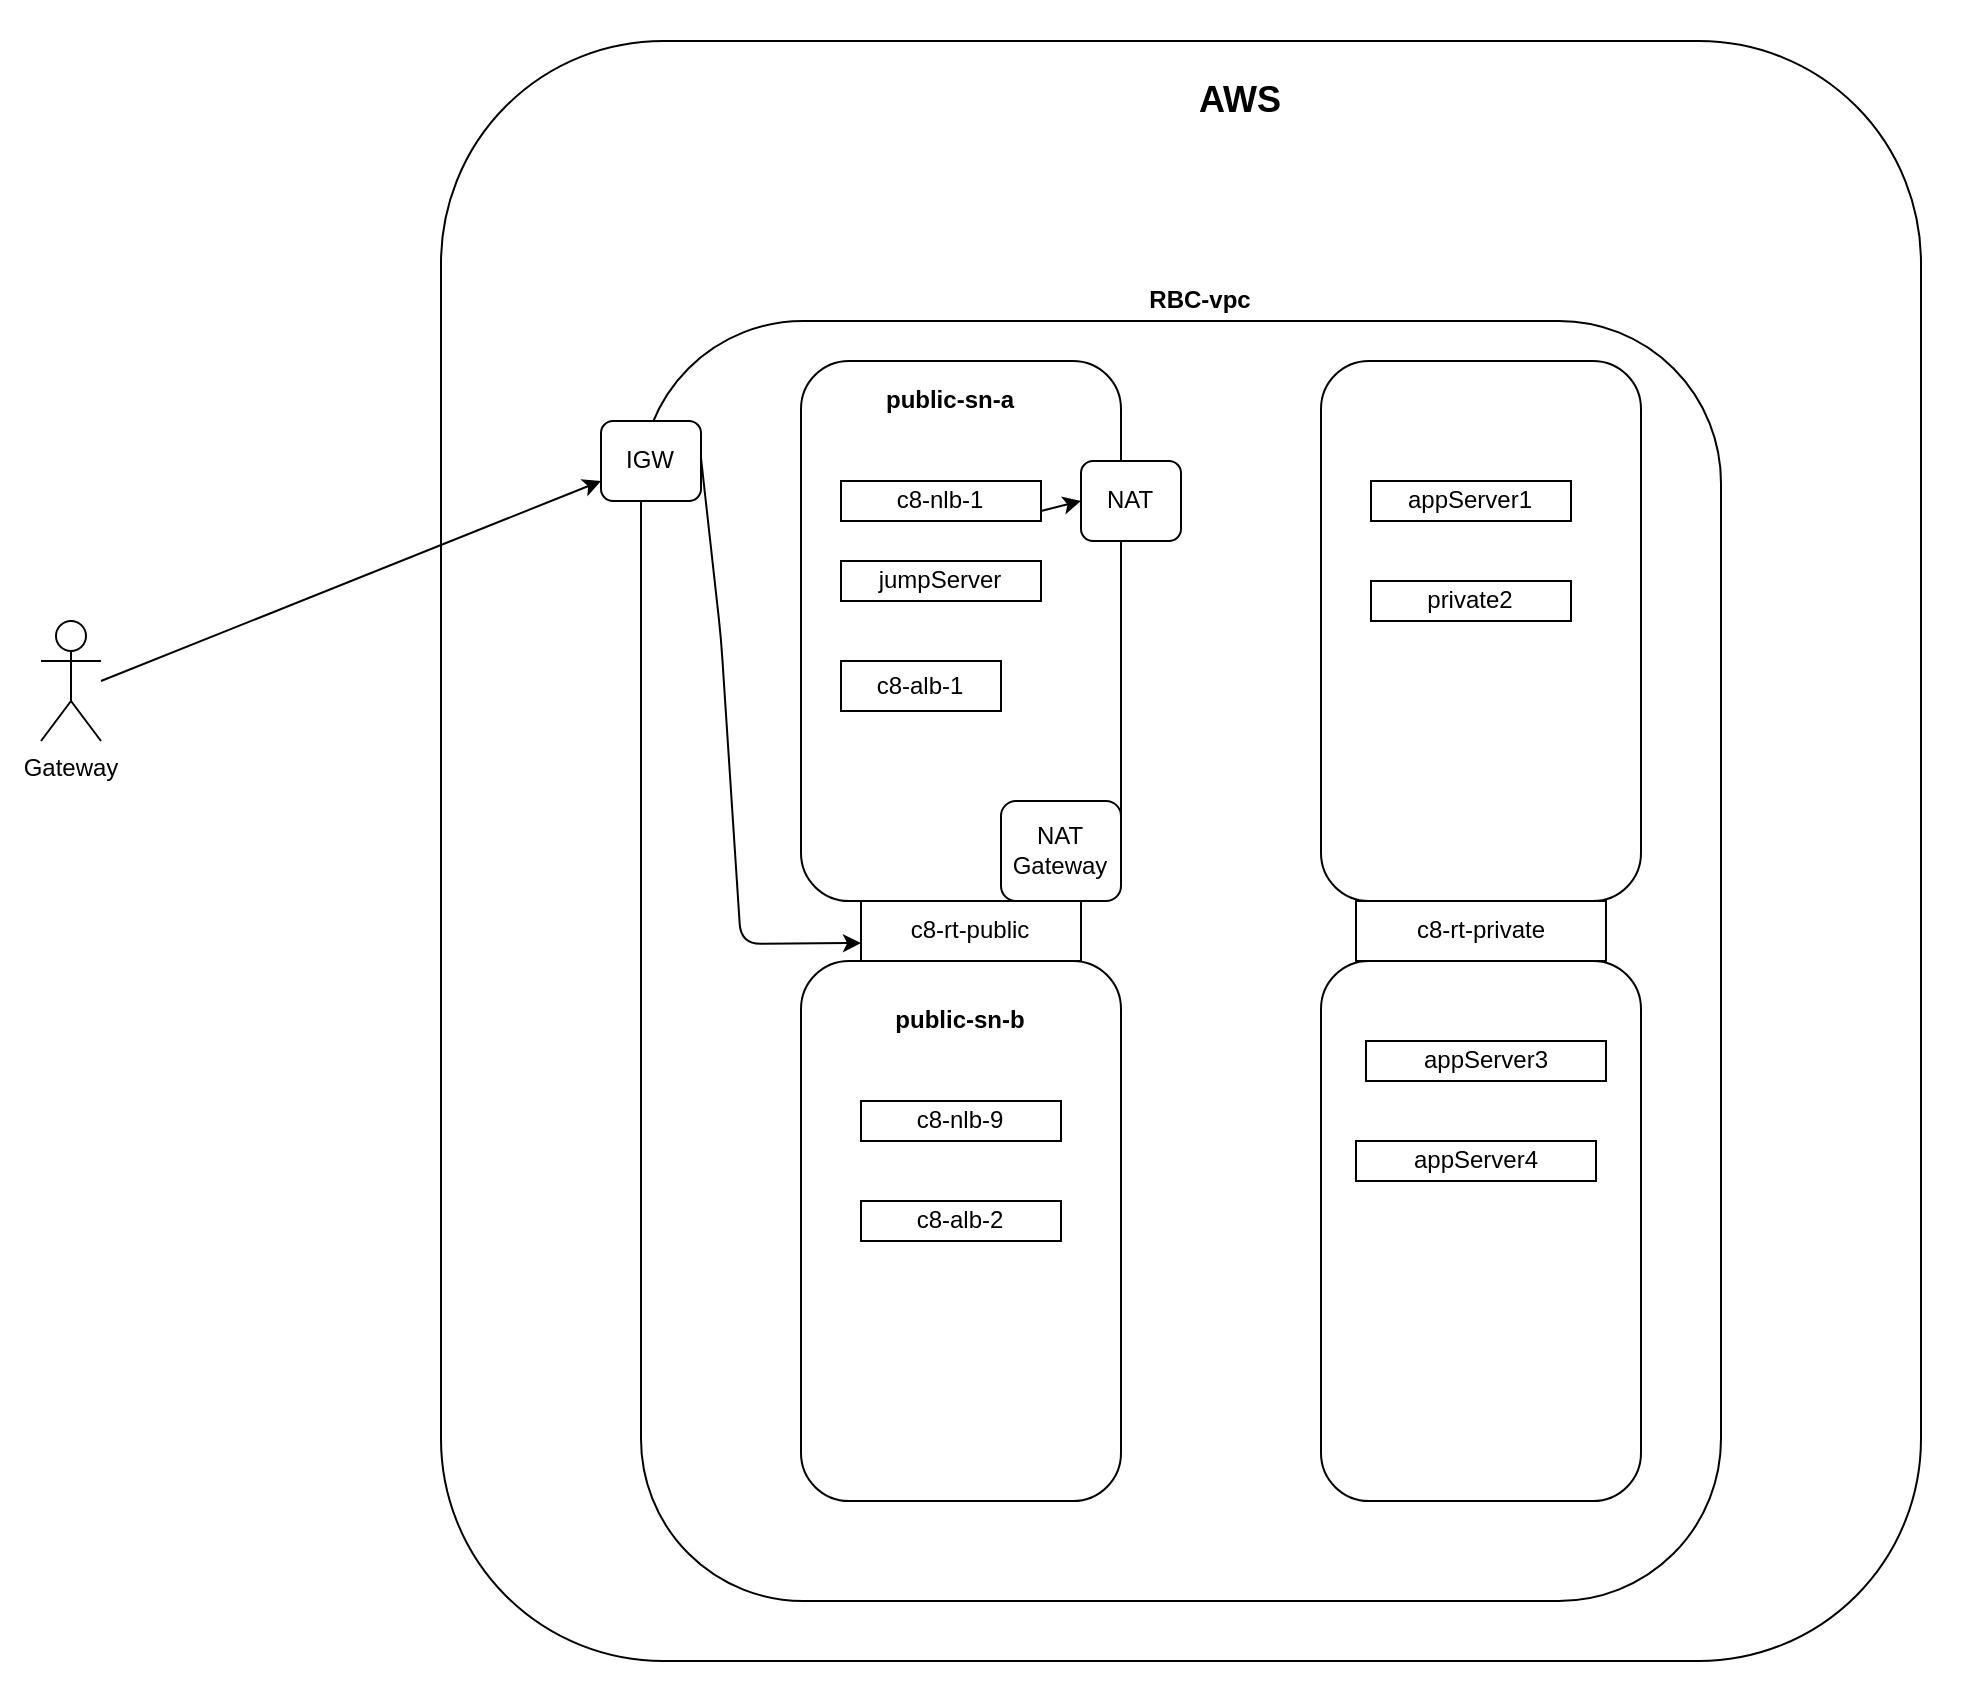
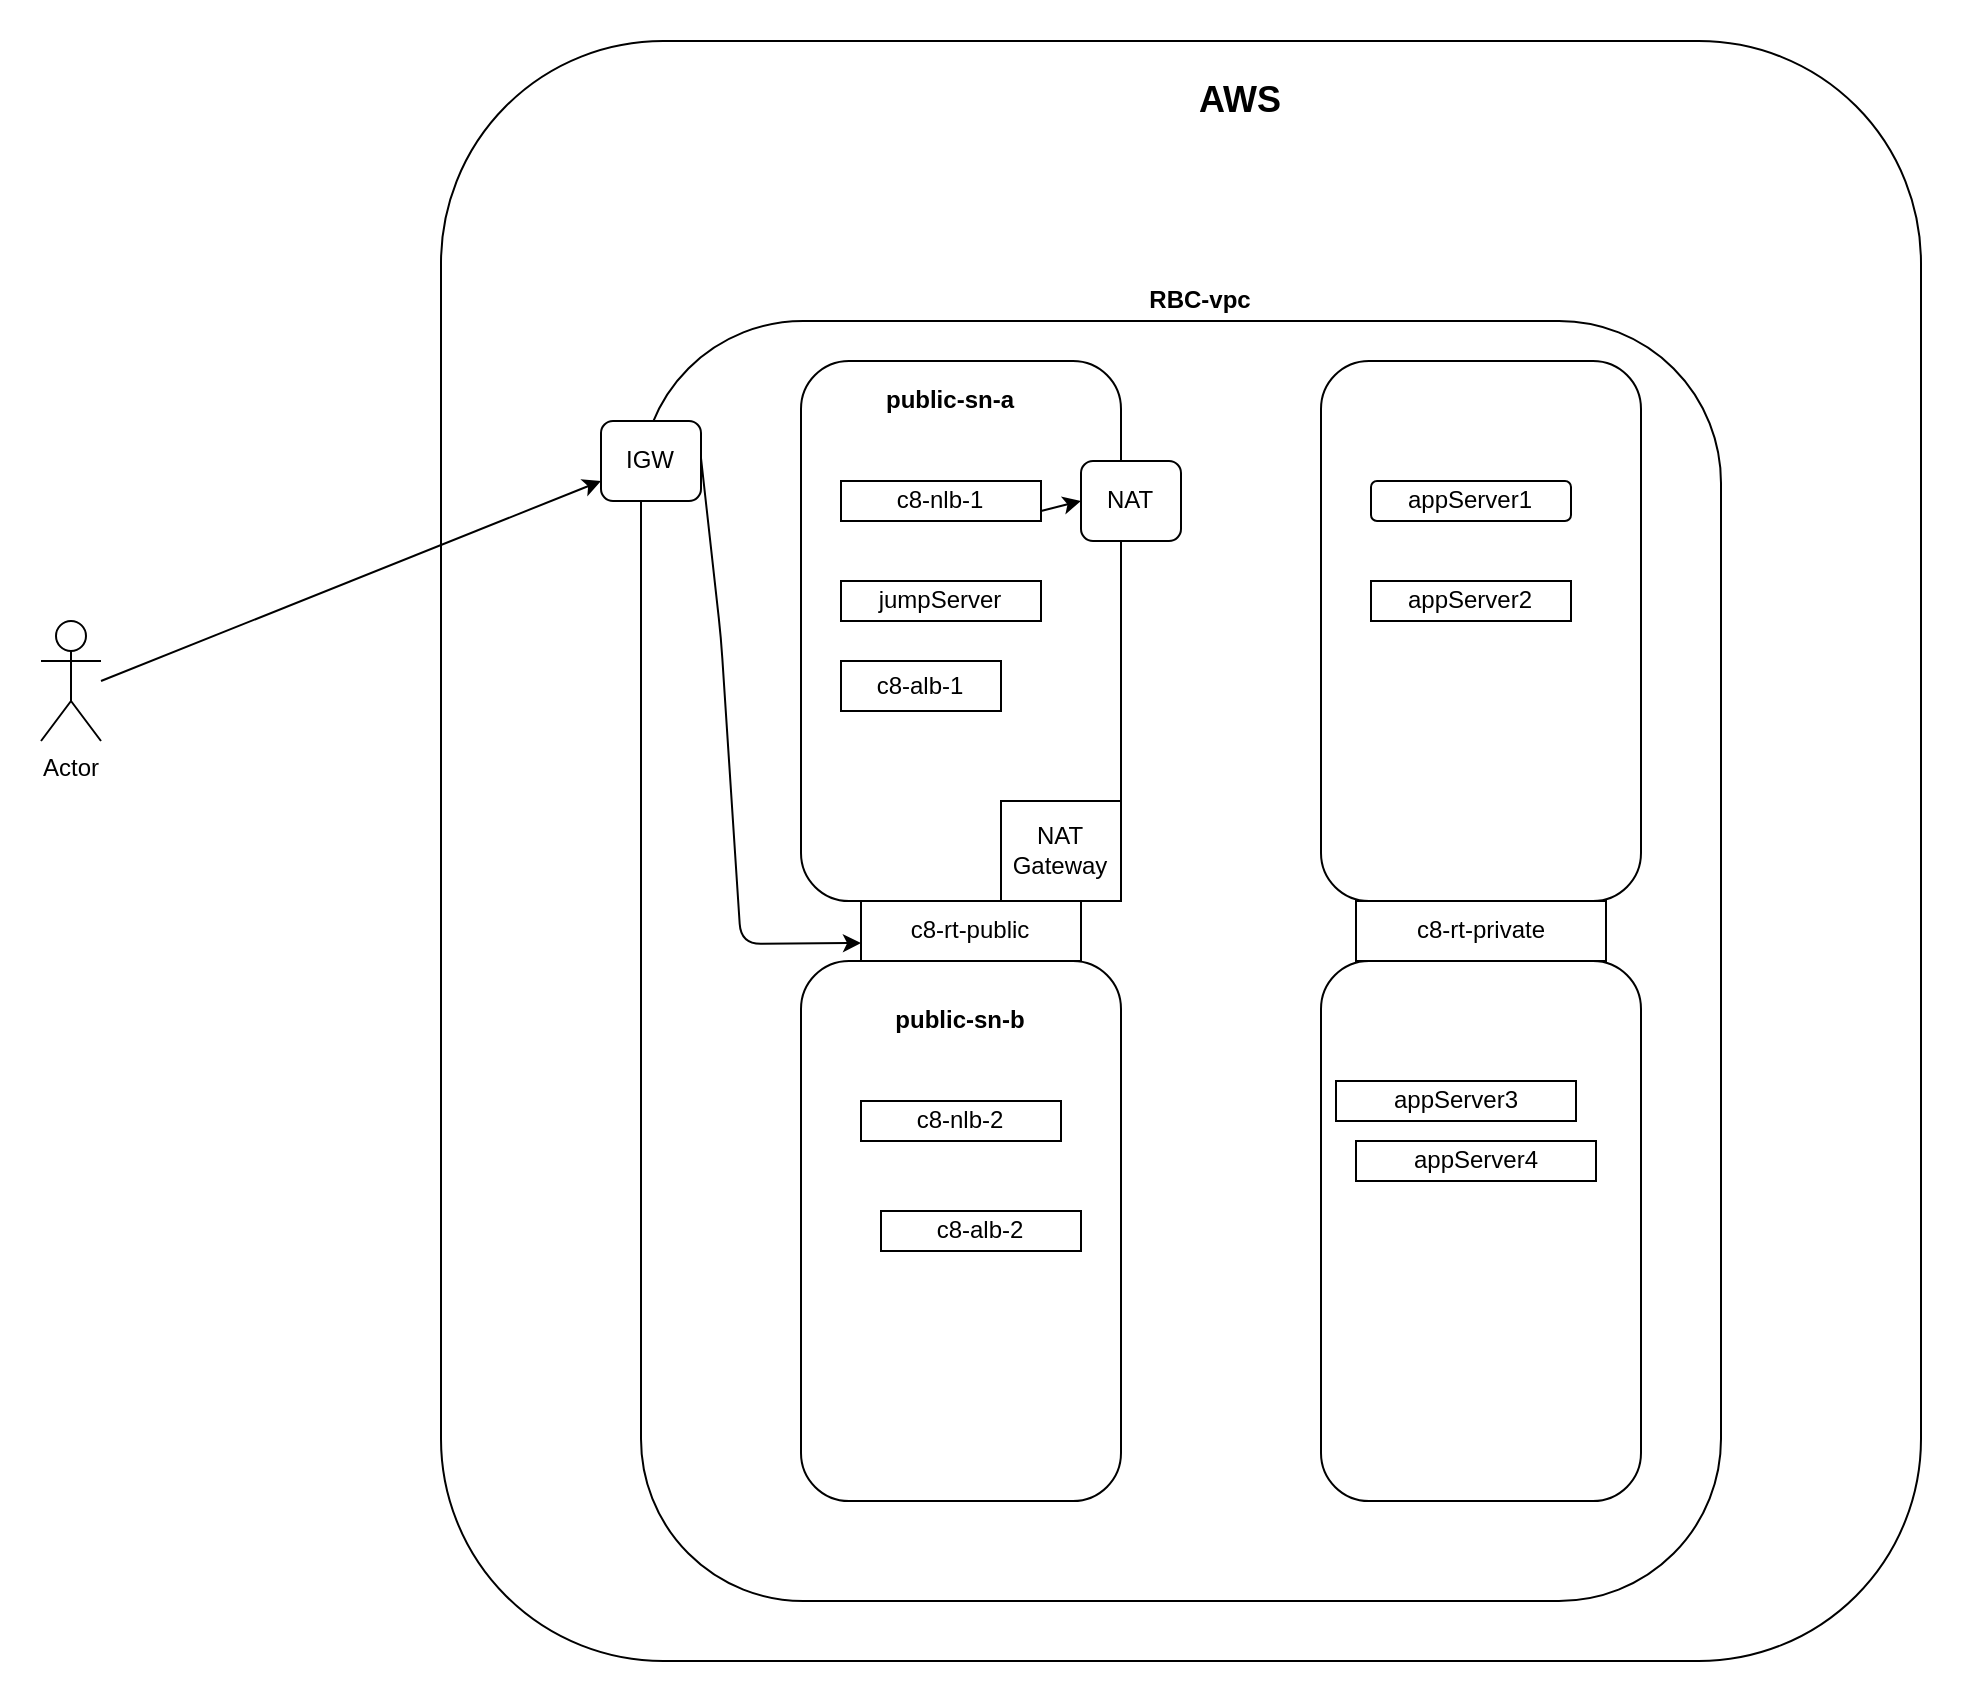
node "appServer1": shape rectangle -> rounded rectangle
node "jumpServer": moved (941, 581) -> (941, 601)
node "private2": label "private2" -> "appServer2"
node "Gateway": label "Gateway" -> "Actor"
node "NAT Gateway": shape rounded rectangle -> rectangle
node "appServer3": moved (1486, 1061) -> (1456, 1101)
node "c8-nlb-9": label "c8-nlb-9" -> "c8-nlb-2"
node "c8-alb-2": moved (961, 1221) -> (981, 1231)
